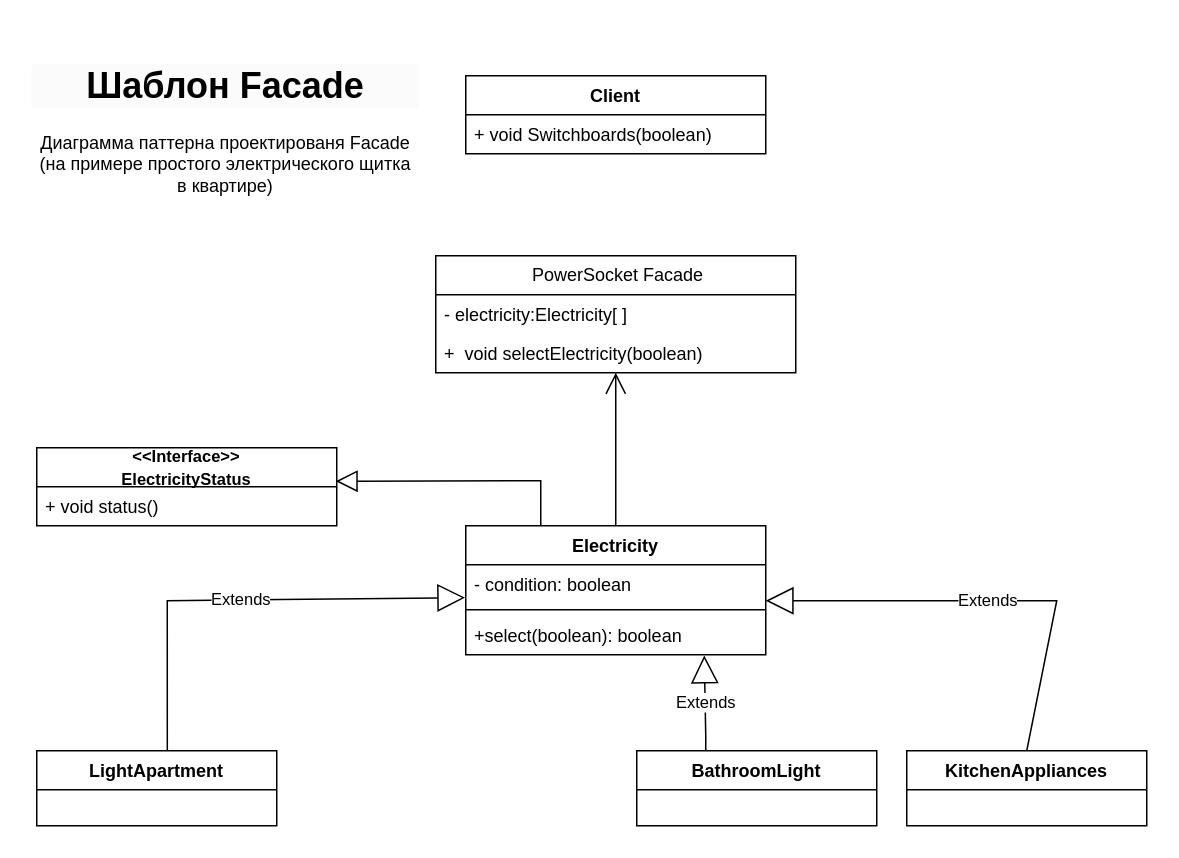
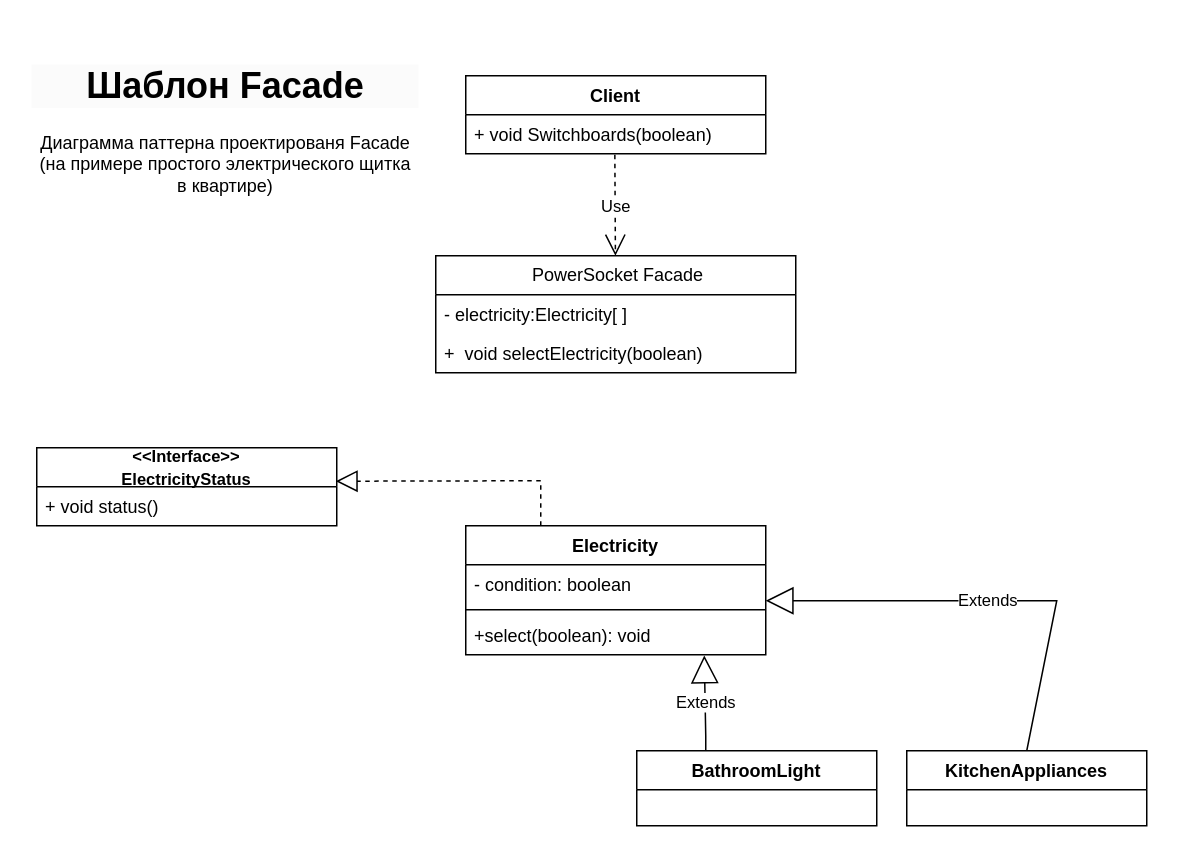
edge "+ void Switchboards(boolean)" -> "PowerSocket Facade": added, label "Use"
edge "Electricity" -> "+ void selectElectricity(boolean)": removed
edge "Electricity" -> "<<Interface>> ElectricityStatus": style solid -> dashed
edge "LightApartment" -> "- condition: boolean": removed, label "Extends"
node "+select(boolean): boolean": label "+select(boolean): boolean" -> "+select(boolean): void"
node "LightApartment": removed
